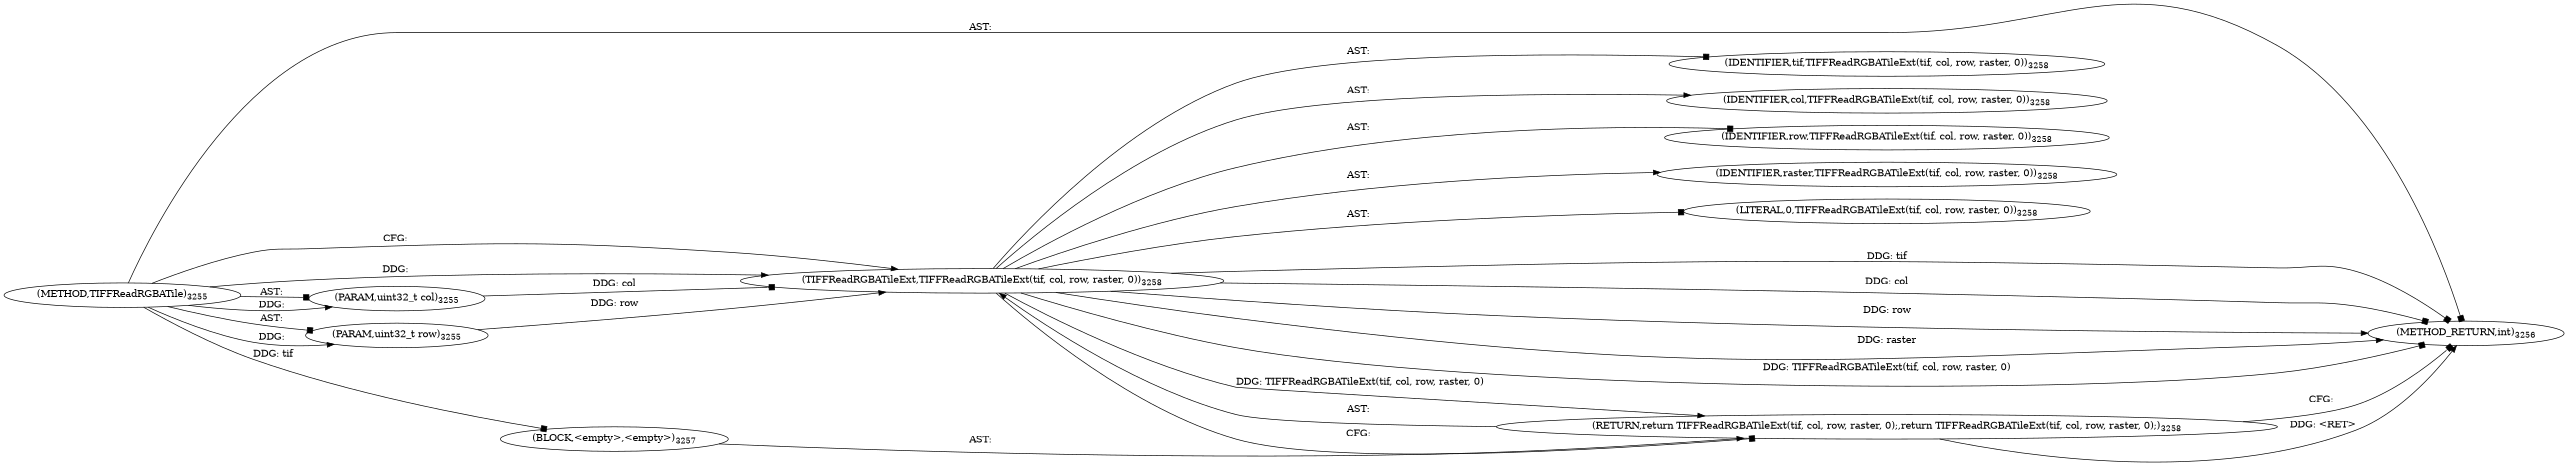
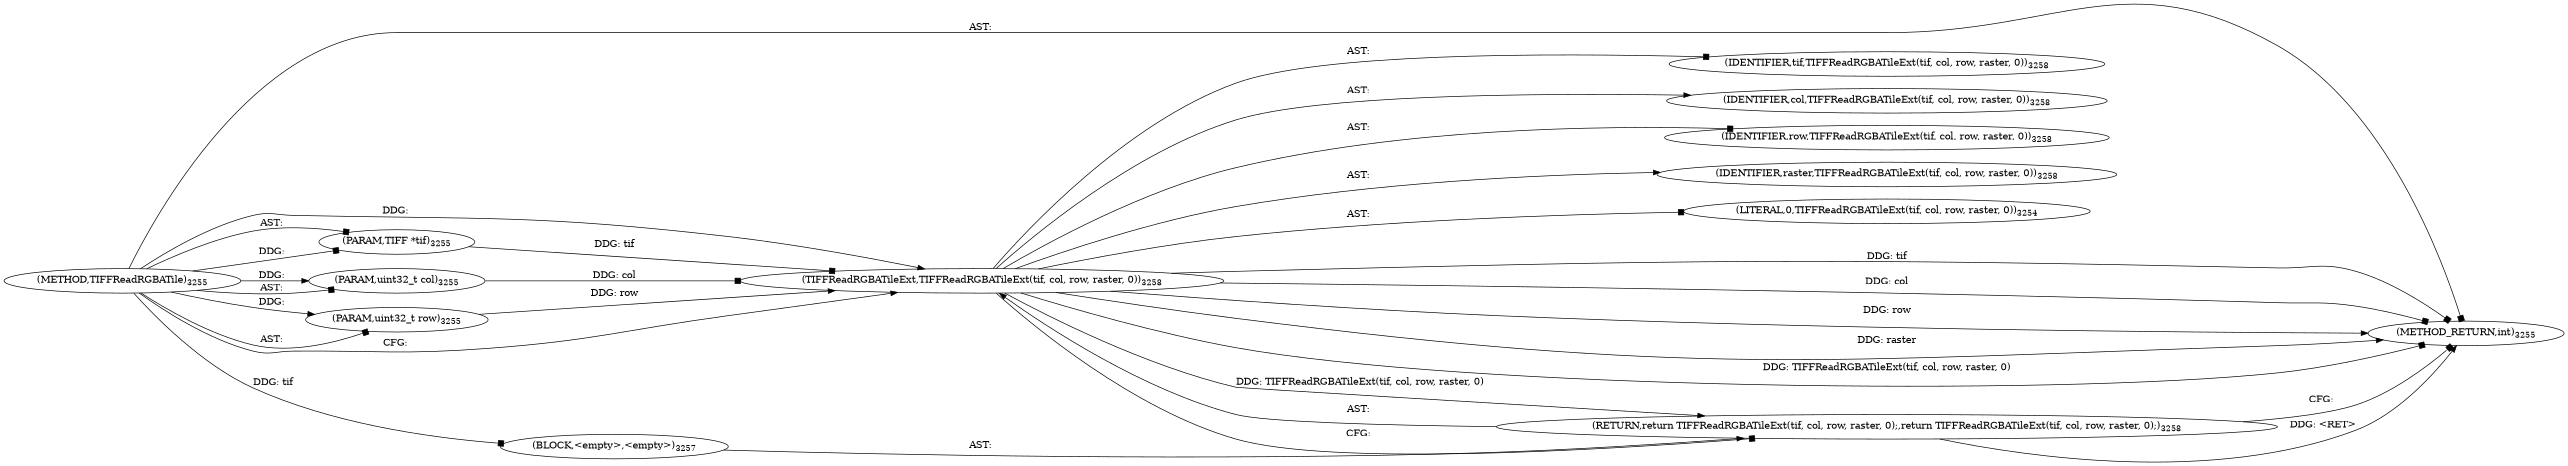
node "(LITERAL,0,TIFFReadRGBATileExt(tif, col, row, raster, 0))": text "3258" -> "3254"
node "(PARAM,TIFF *tif)": added
node "(METHOD_RETURN,int)": text "3256" -> "3255"
